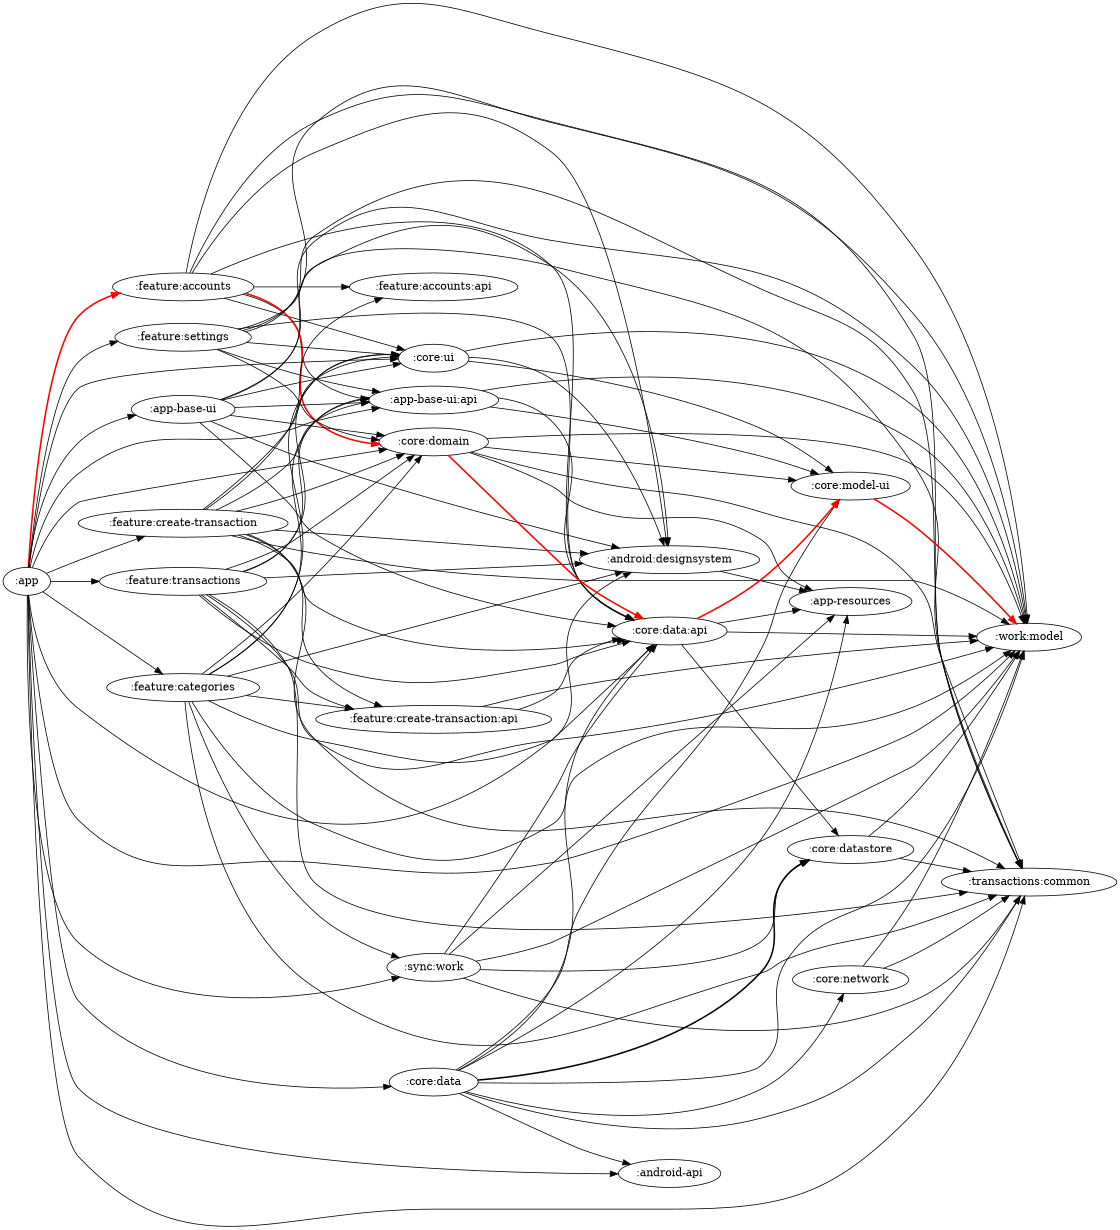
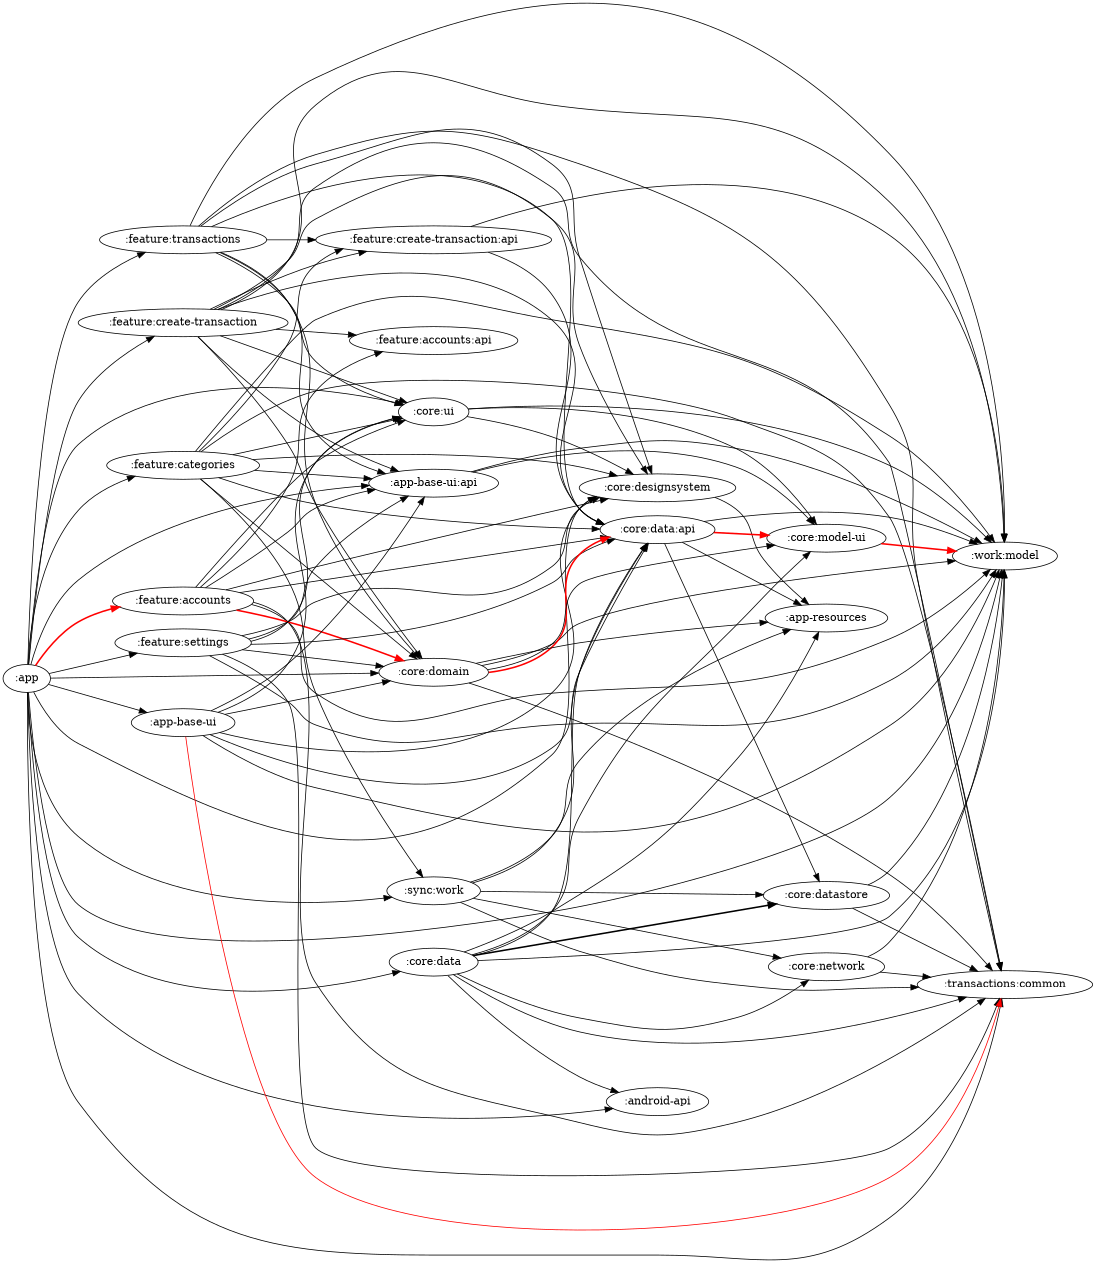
edge ":app-base-ui" -> ":transactions:common": color black -> red
edge ":app-base-ui:api" -> ":core:data:api": removed
node ":android:designsystem": label ":android:designsystem" -> ":core:designsystem"
edge ":sync:work" -> ":work:model": now ":sync:work" -> ":core:network"
